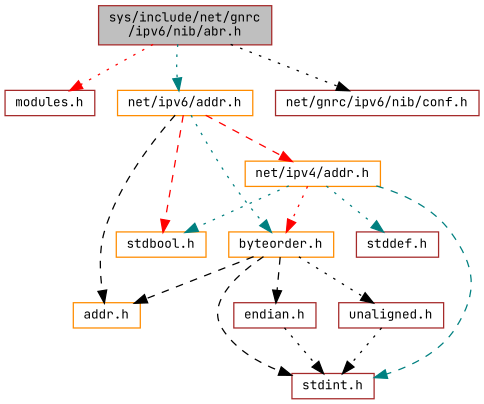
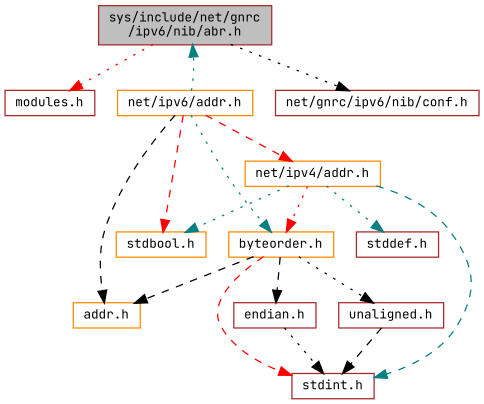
edge "sys/include/net/gnrc /ipv6/nib/abr.h" -> "net/ipv6/addr.h": reversed
edge "byteorder.h" -> "stdint.h": color black -> red
edge "unaligned.h" -> "stdint.h": style dotted -> dashed
